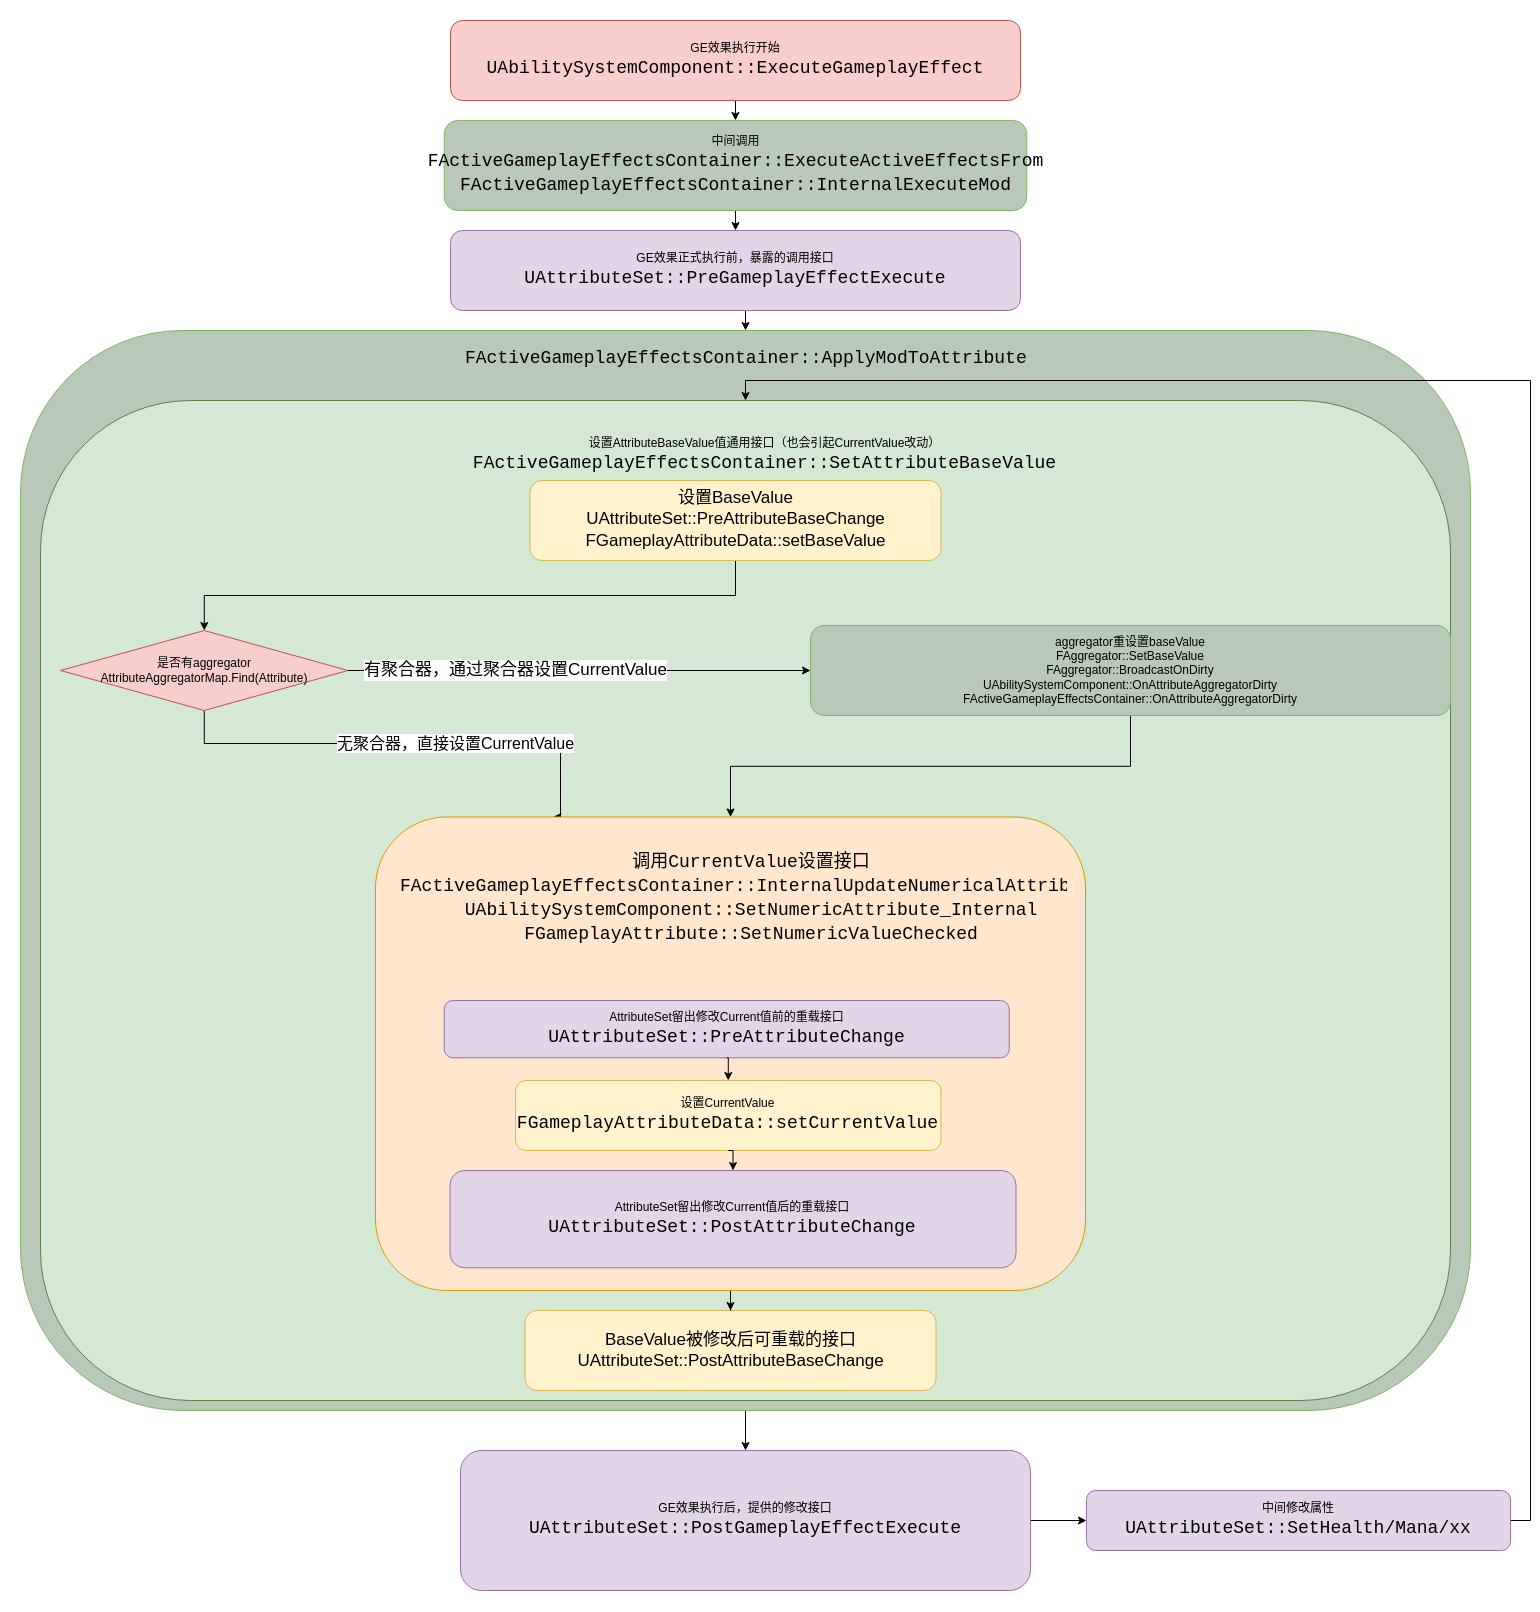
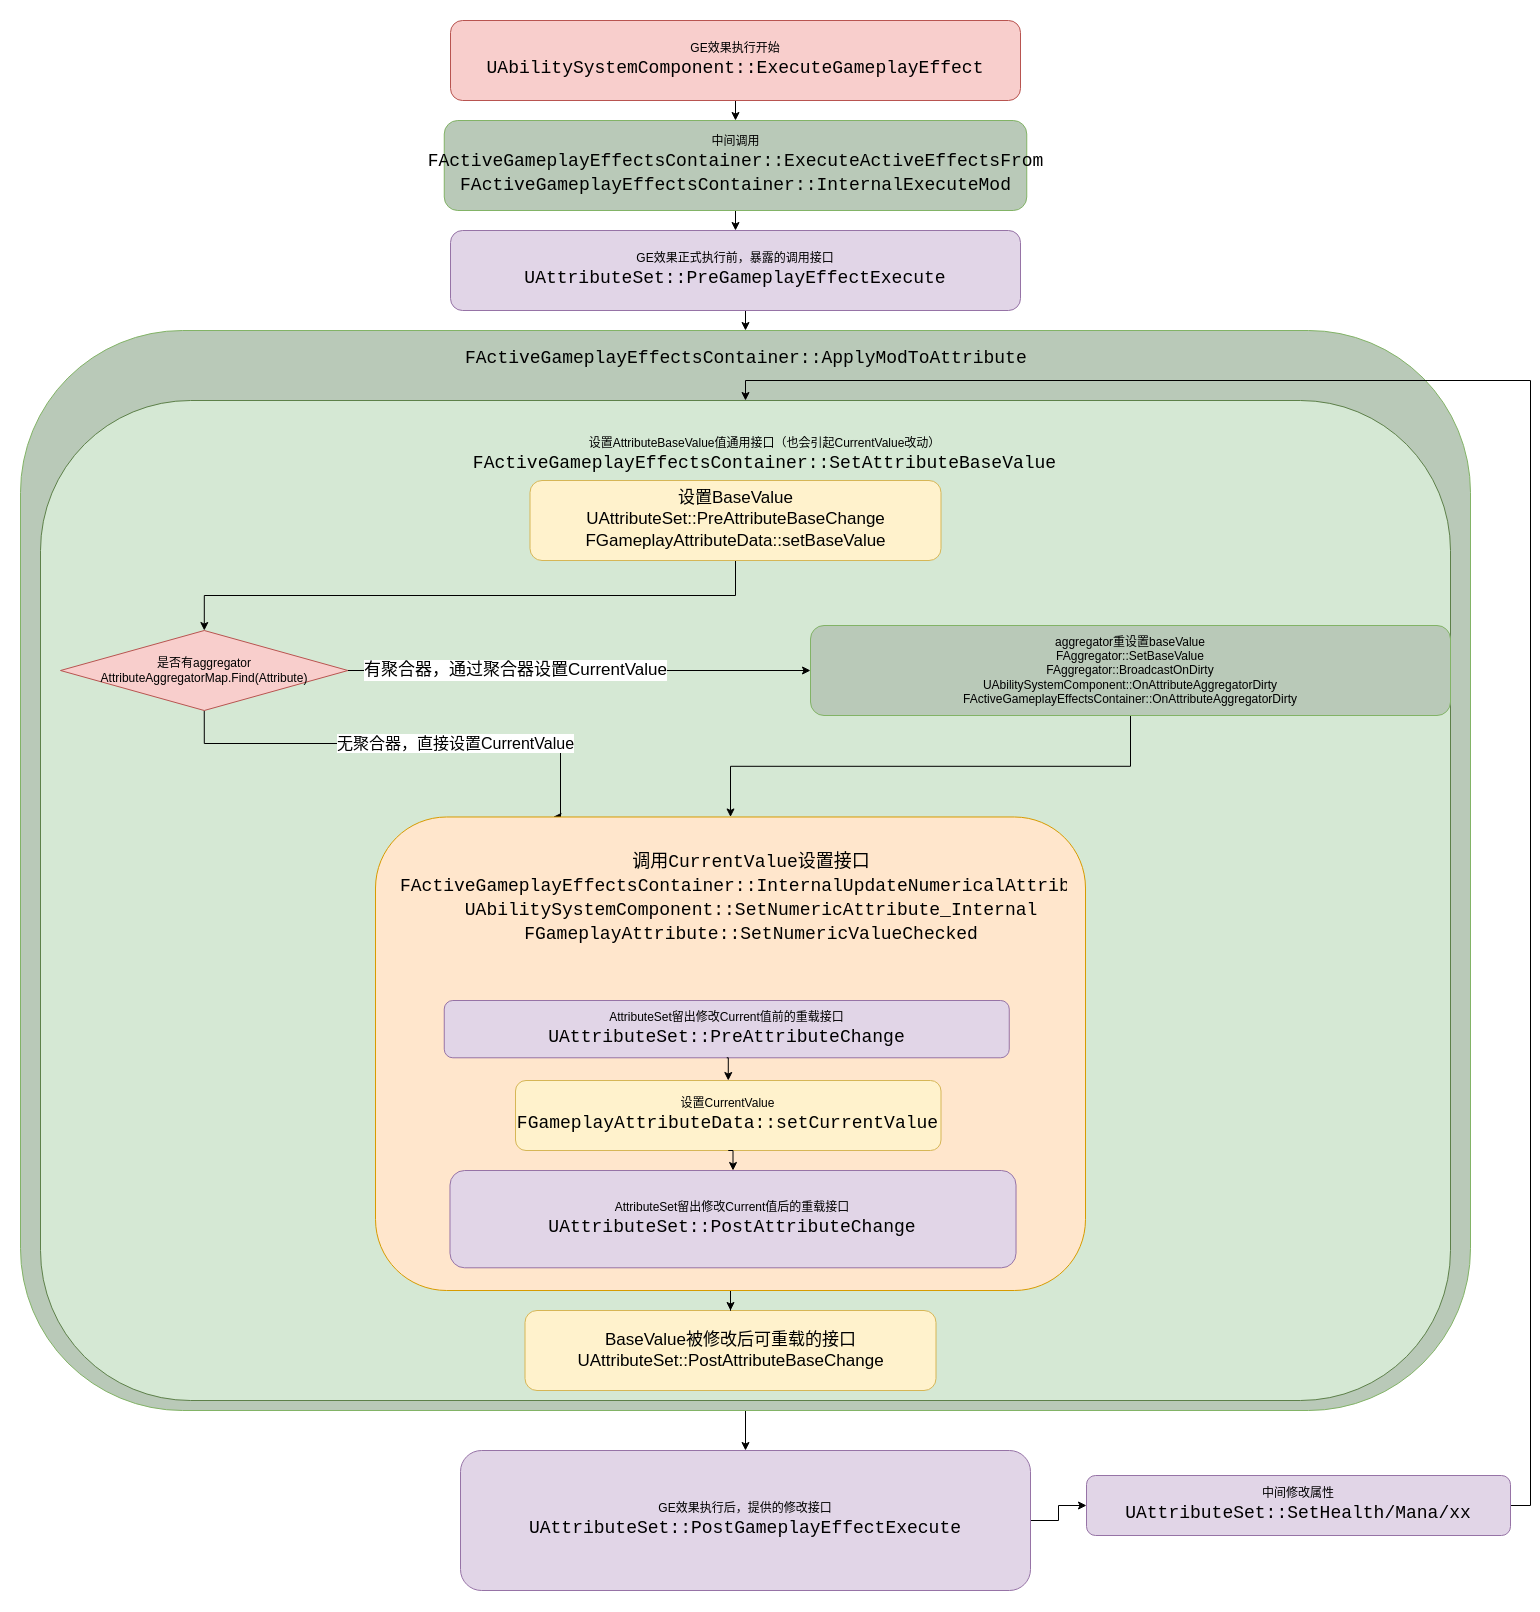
node "中间修改属性 UAttributeSet::SetHealth/Mana/xx": moved (1299, 1521) -> (1299, 1506)
